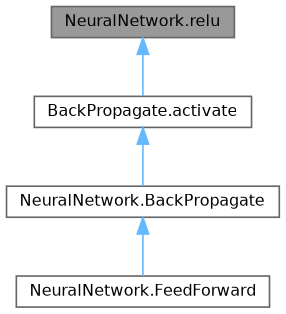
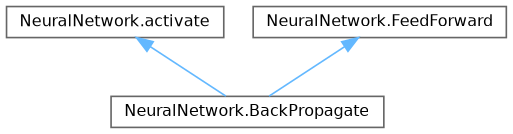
node "NeuralNetwork.relu": removed
node "BackPropagate.activate": label "BackPropagate.activate" -> "NeuralNetwork.activate"
edge "NeuralNetwork.FeedForward" -> "NeuralNetwork.BackPropagate": reversed
